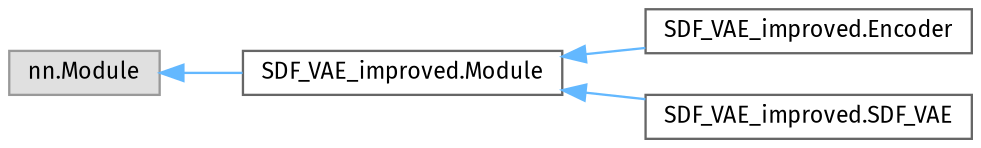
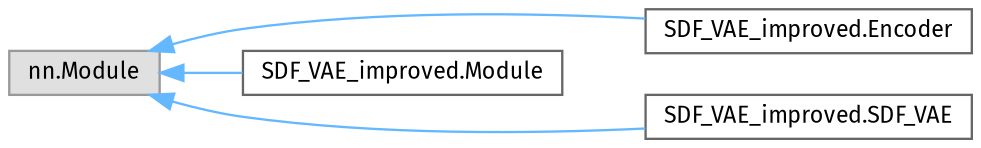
edge "SDF_VAE_improved.Encoder" -> "SDF_VAE_improved.Module": now "SDF_VAE_improved.Encoder" -> "nn.Module"
edge "SDF_VAE_improved.SDF_VAE" -> "SDF_VAE_improved.Module": now "SDF_VAE_improved.SDF_VAE" -> "nn.Module"
